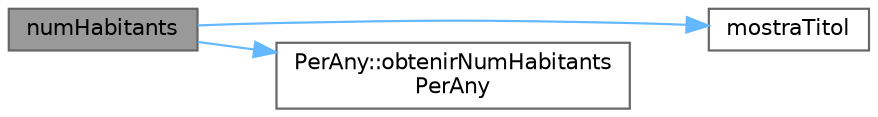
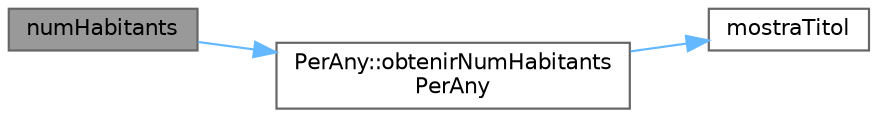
edge "numHabitants" -> "mostraTitol": now "PerAny::obtenirNumHabitants PerAny" -> "mostraTitol"
